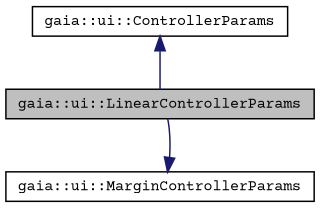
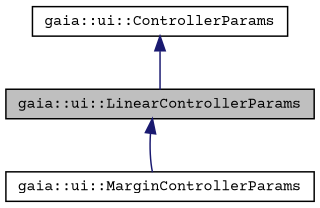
edge "gaia::ui::LinearControllerParams" -> "gaia::ui::MarginControllerParams": reversed
